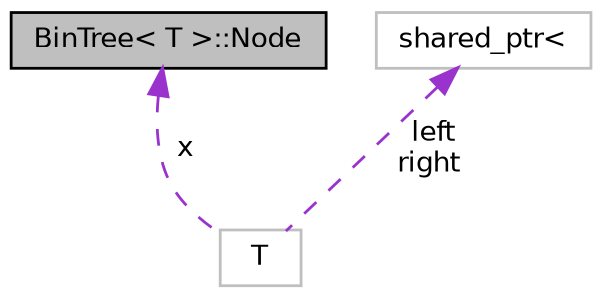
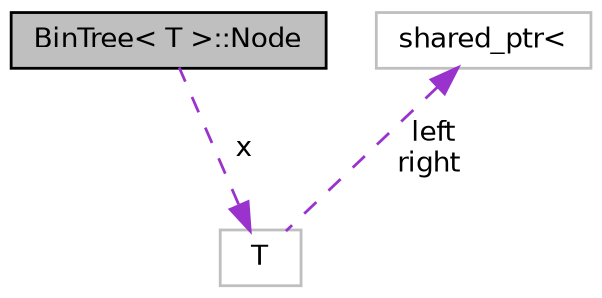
edge "T" -> "BinTree< T >::Node": reversed
